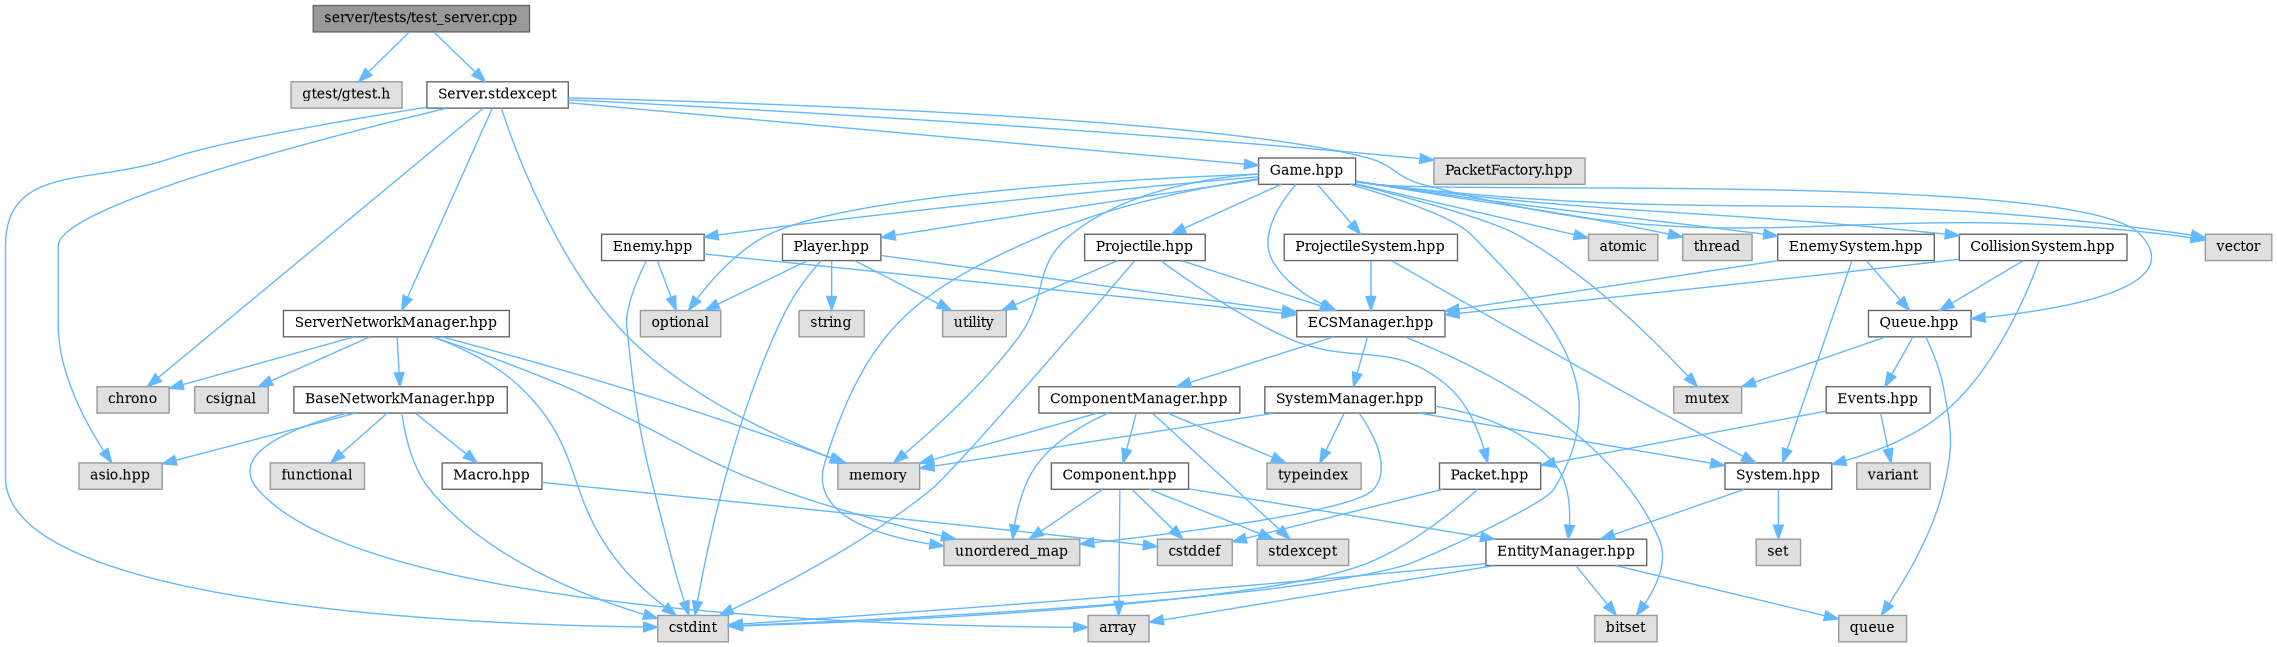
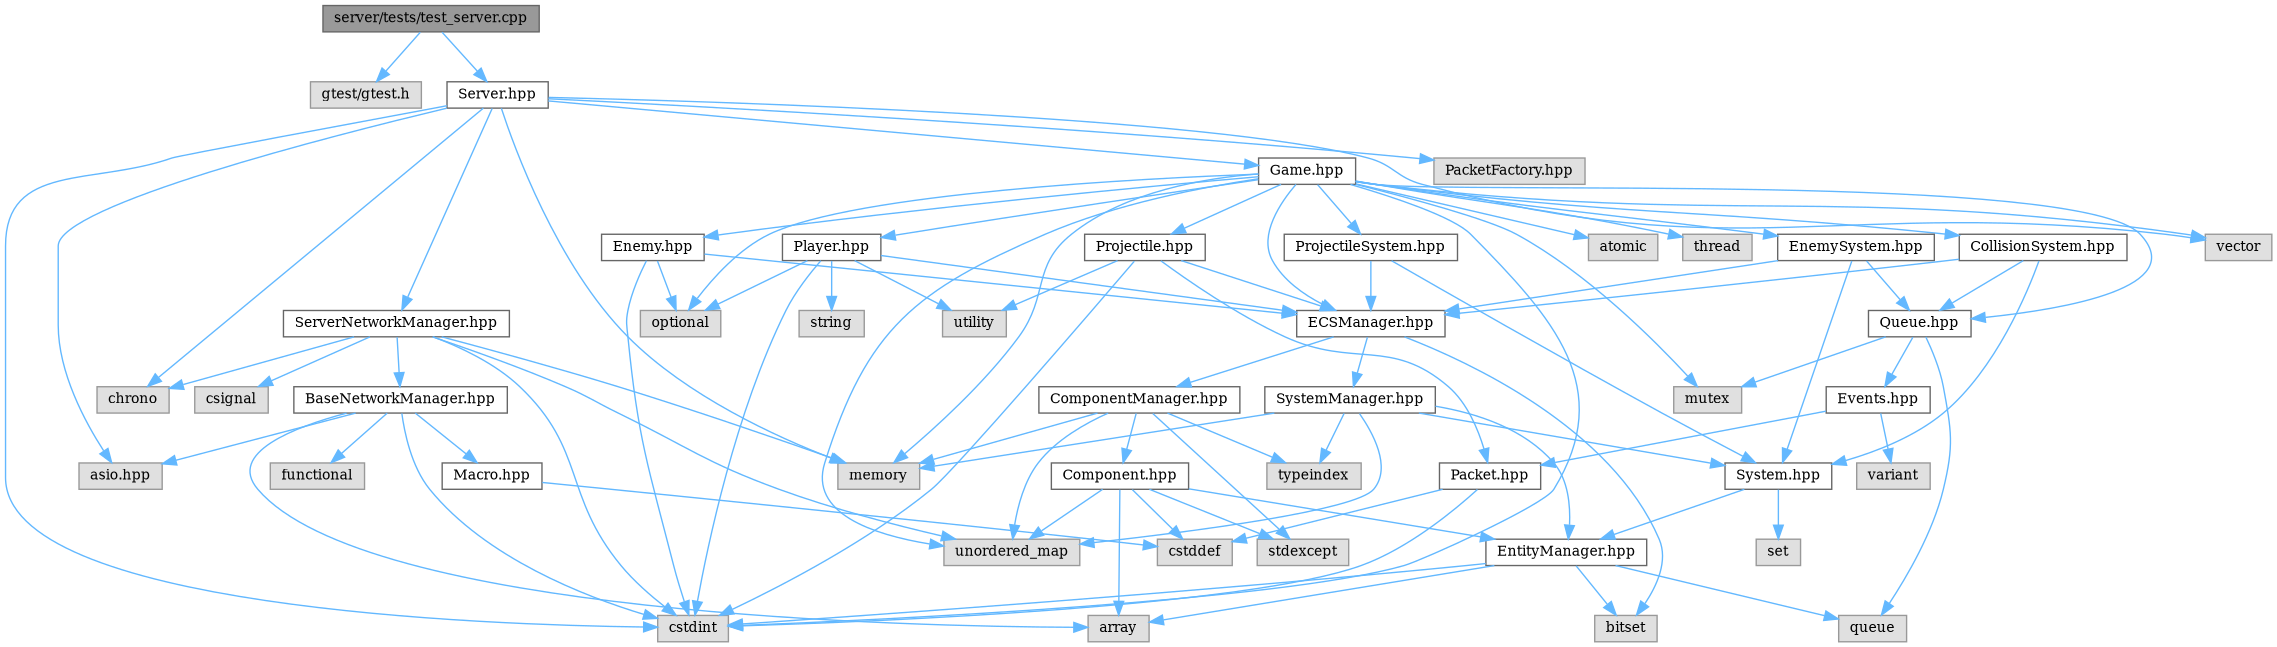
node "Server.stdexcept": label "Server.stdexcept" -> "Server.hpp"
